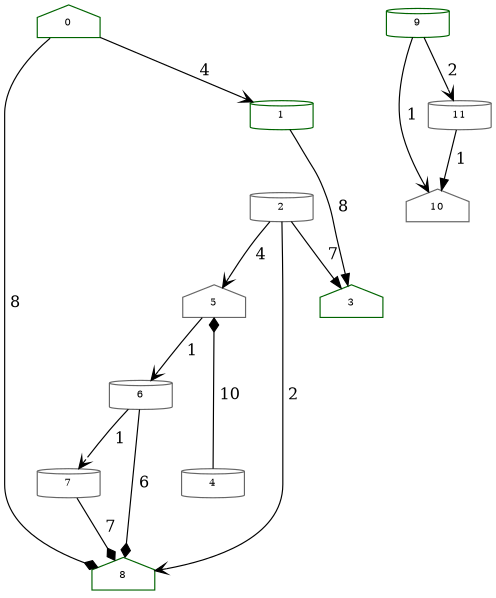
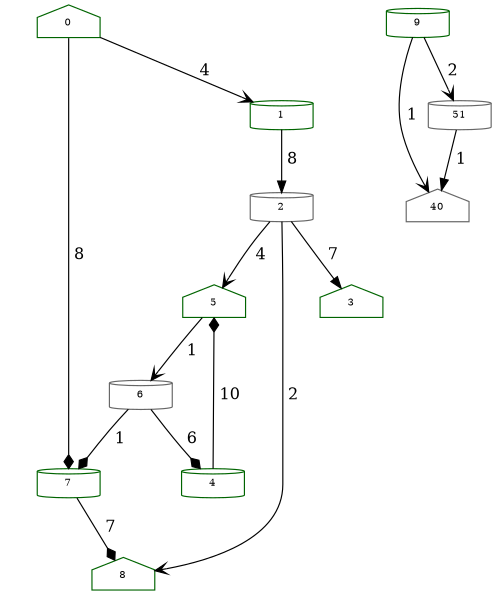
node "11": label "11" -> "51"
edge "1" -> "3": now "1" -> "2"
node "10": label "10" -> "40"
node "5": color gray40 -> darkgreen
edge "0" -> "8": now "0" -> "7"
edge "6" -> "7": arrowhead vee -> diamond
edge "6" -> "8": now "6" -> "4"
node "7": color gray40 -> darkgreen
node "4": color gray40 -> darkgreen
